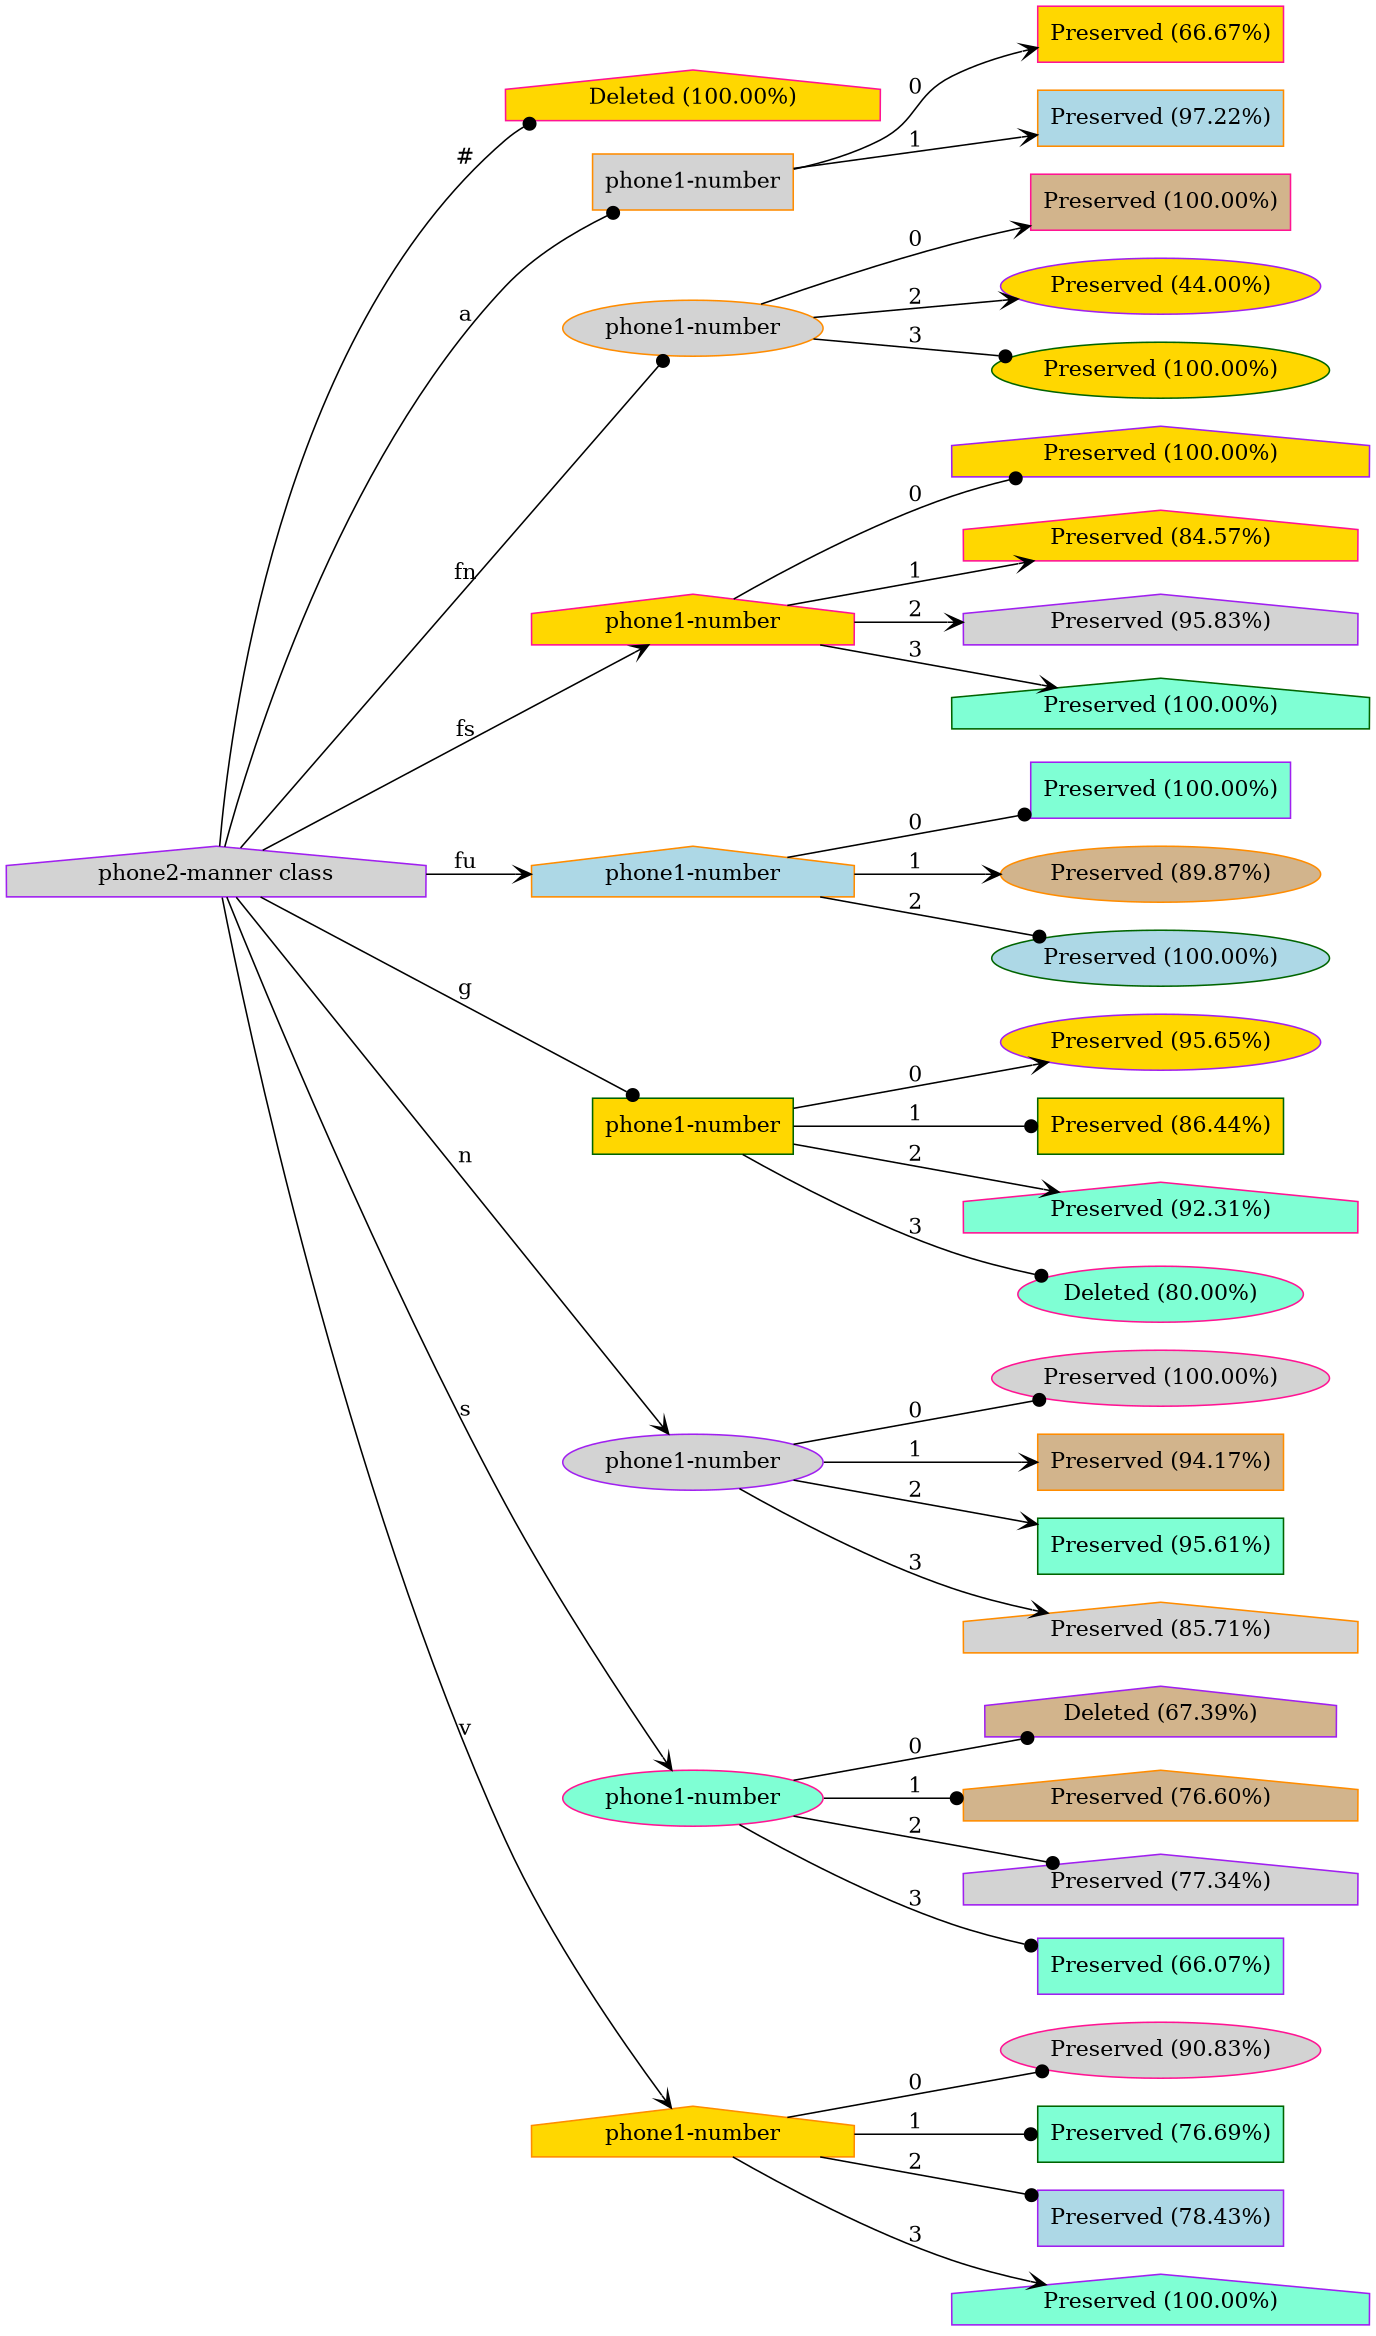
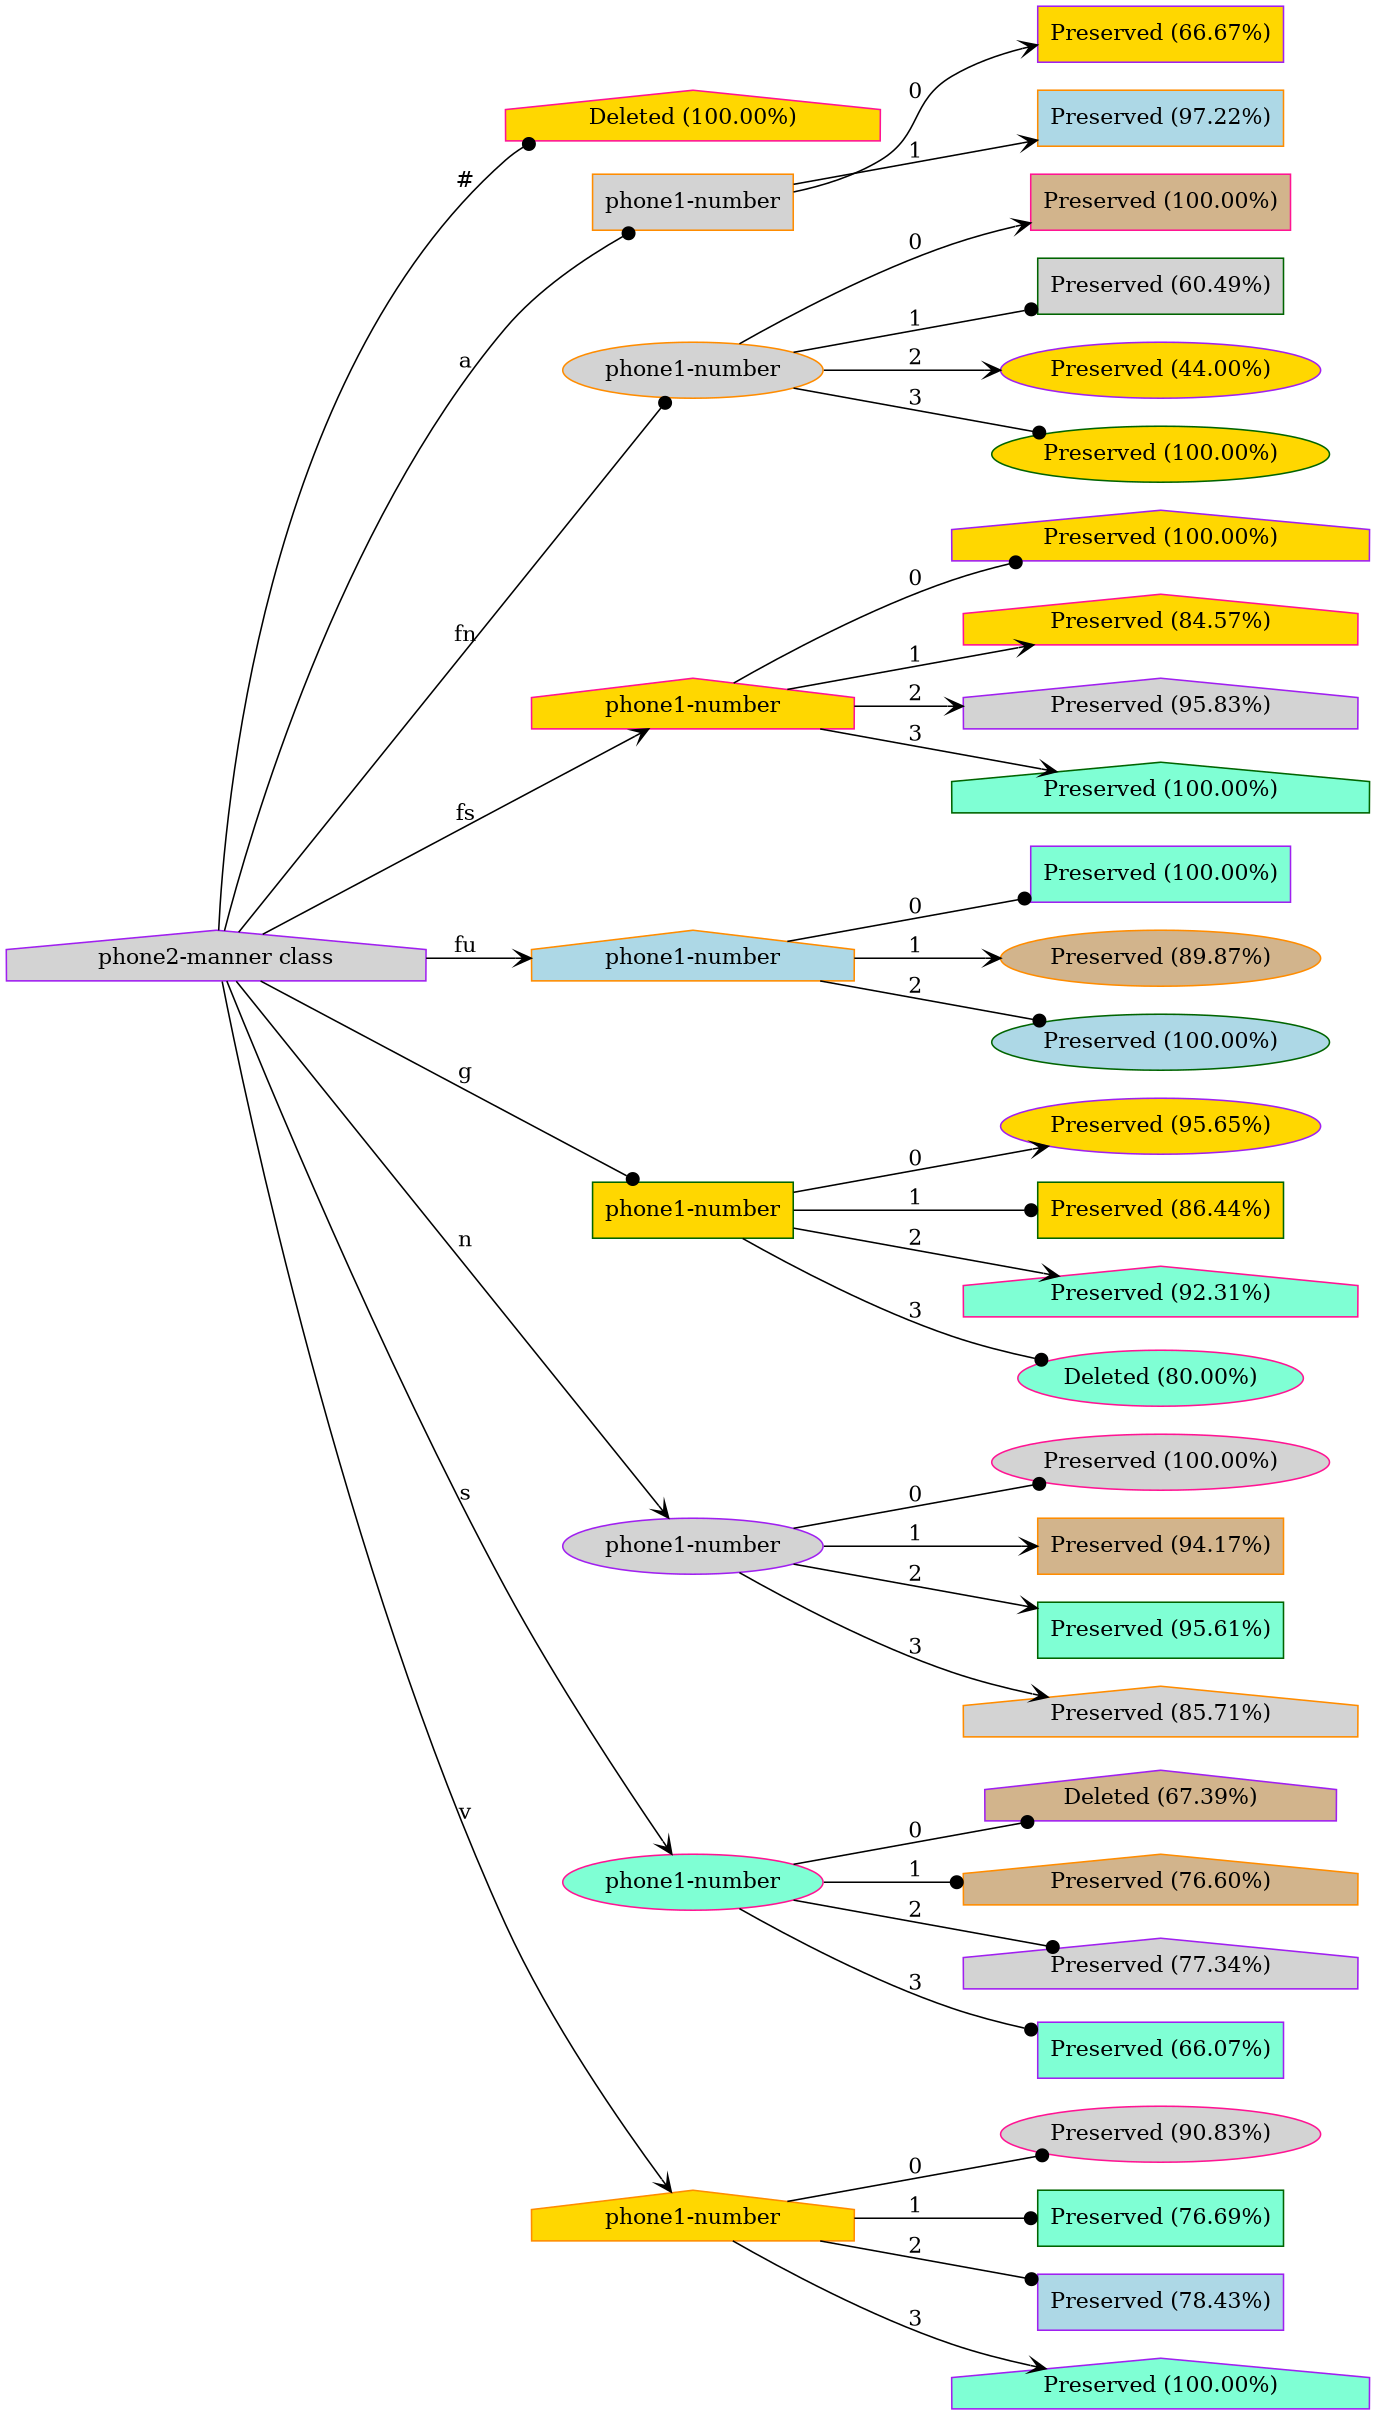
node "Preserved (66.67%)": color deeppink -> purple
node "Preserved (60.49%)": added
